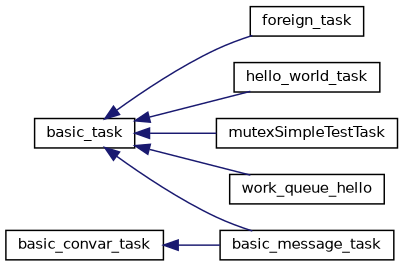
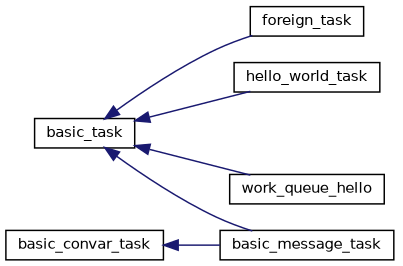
node "mutexSimpleTestTask": removed
